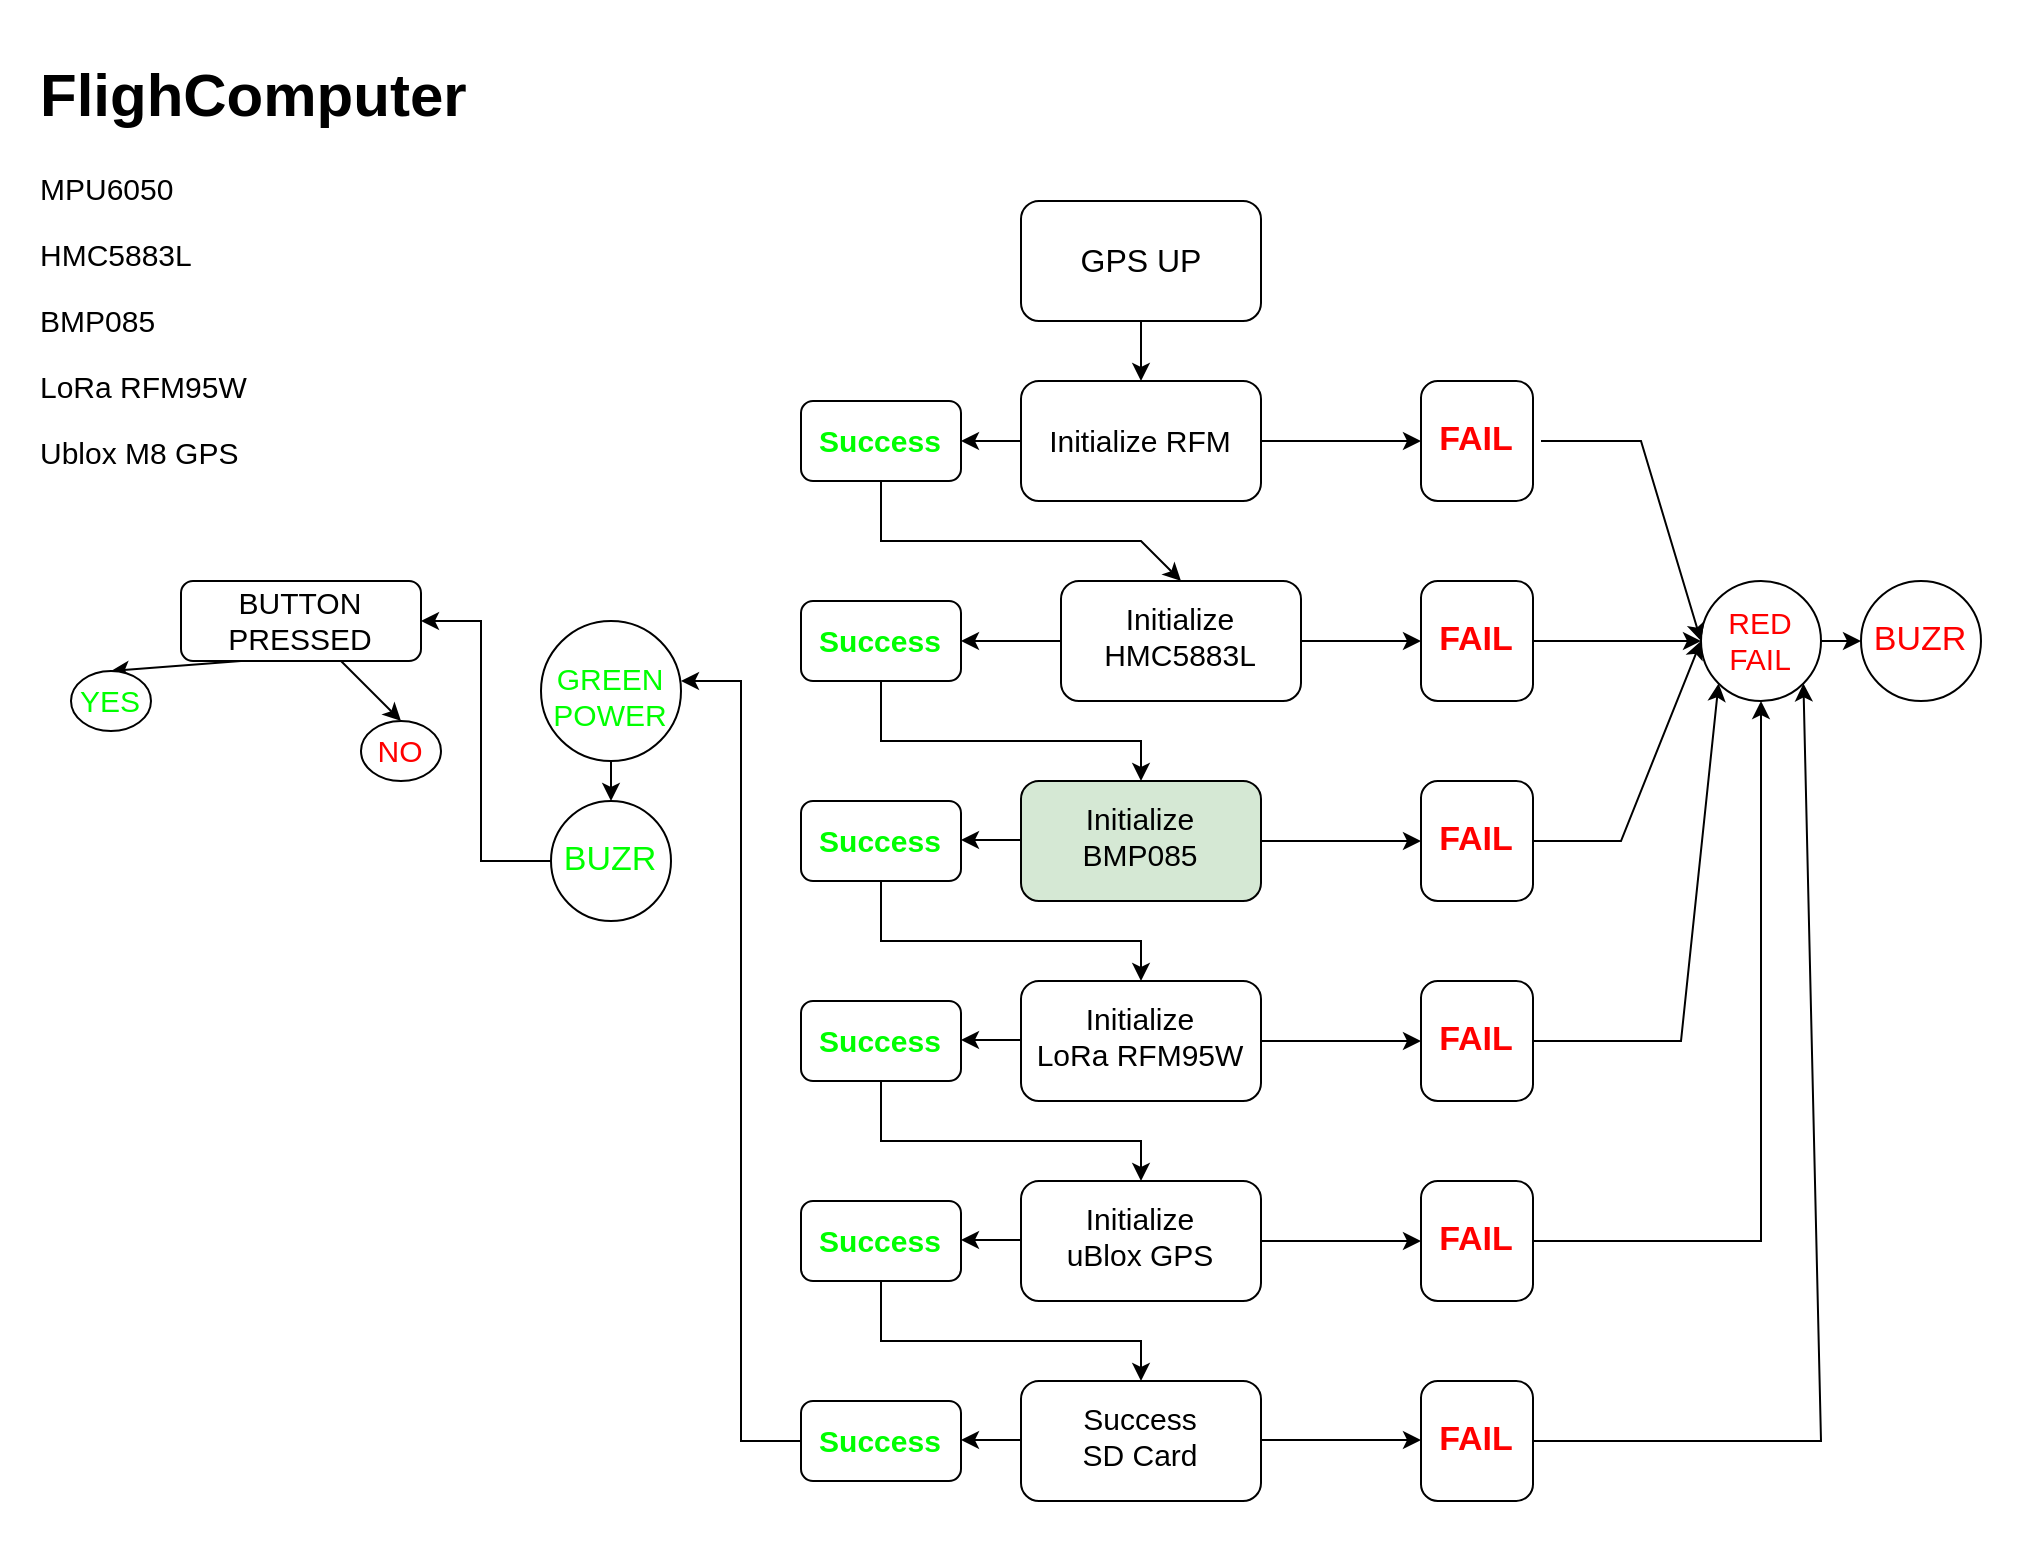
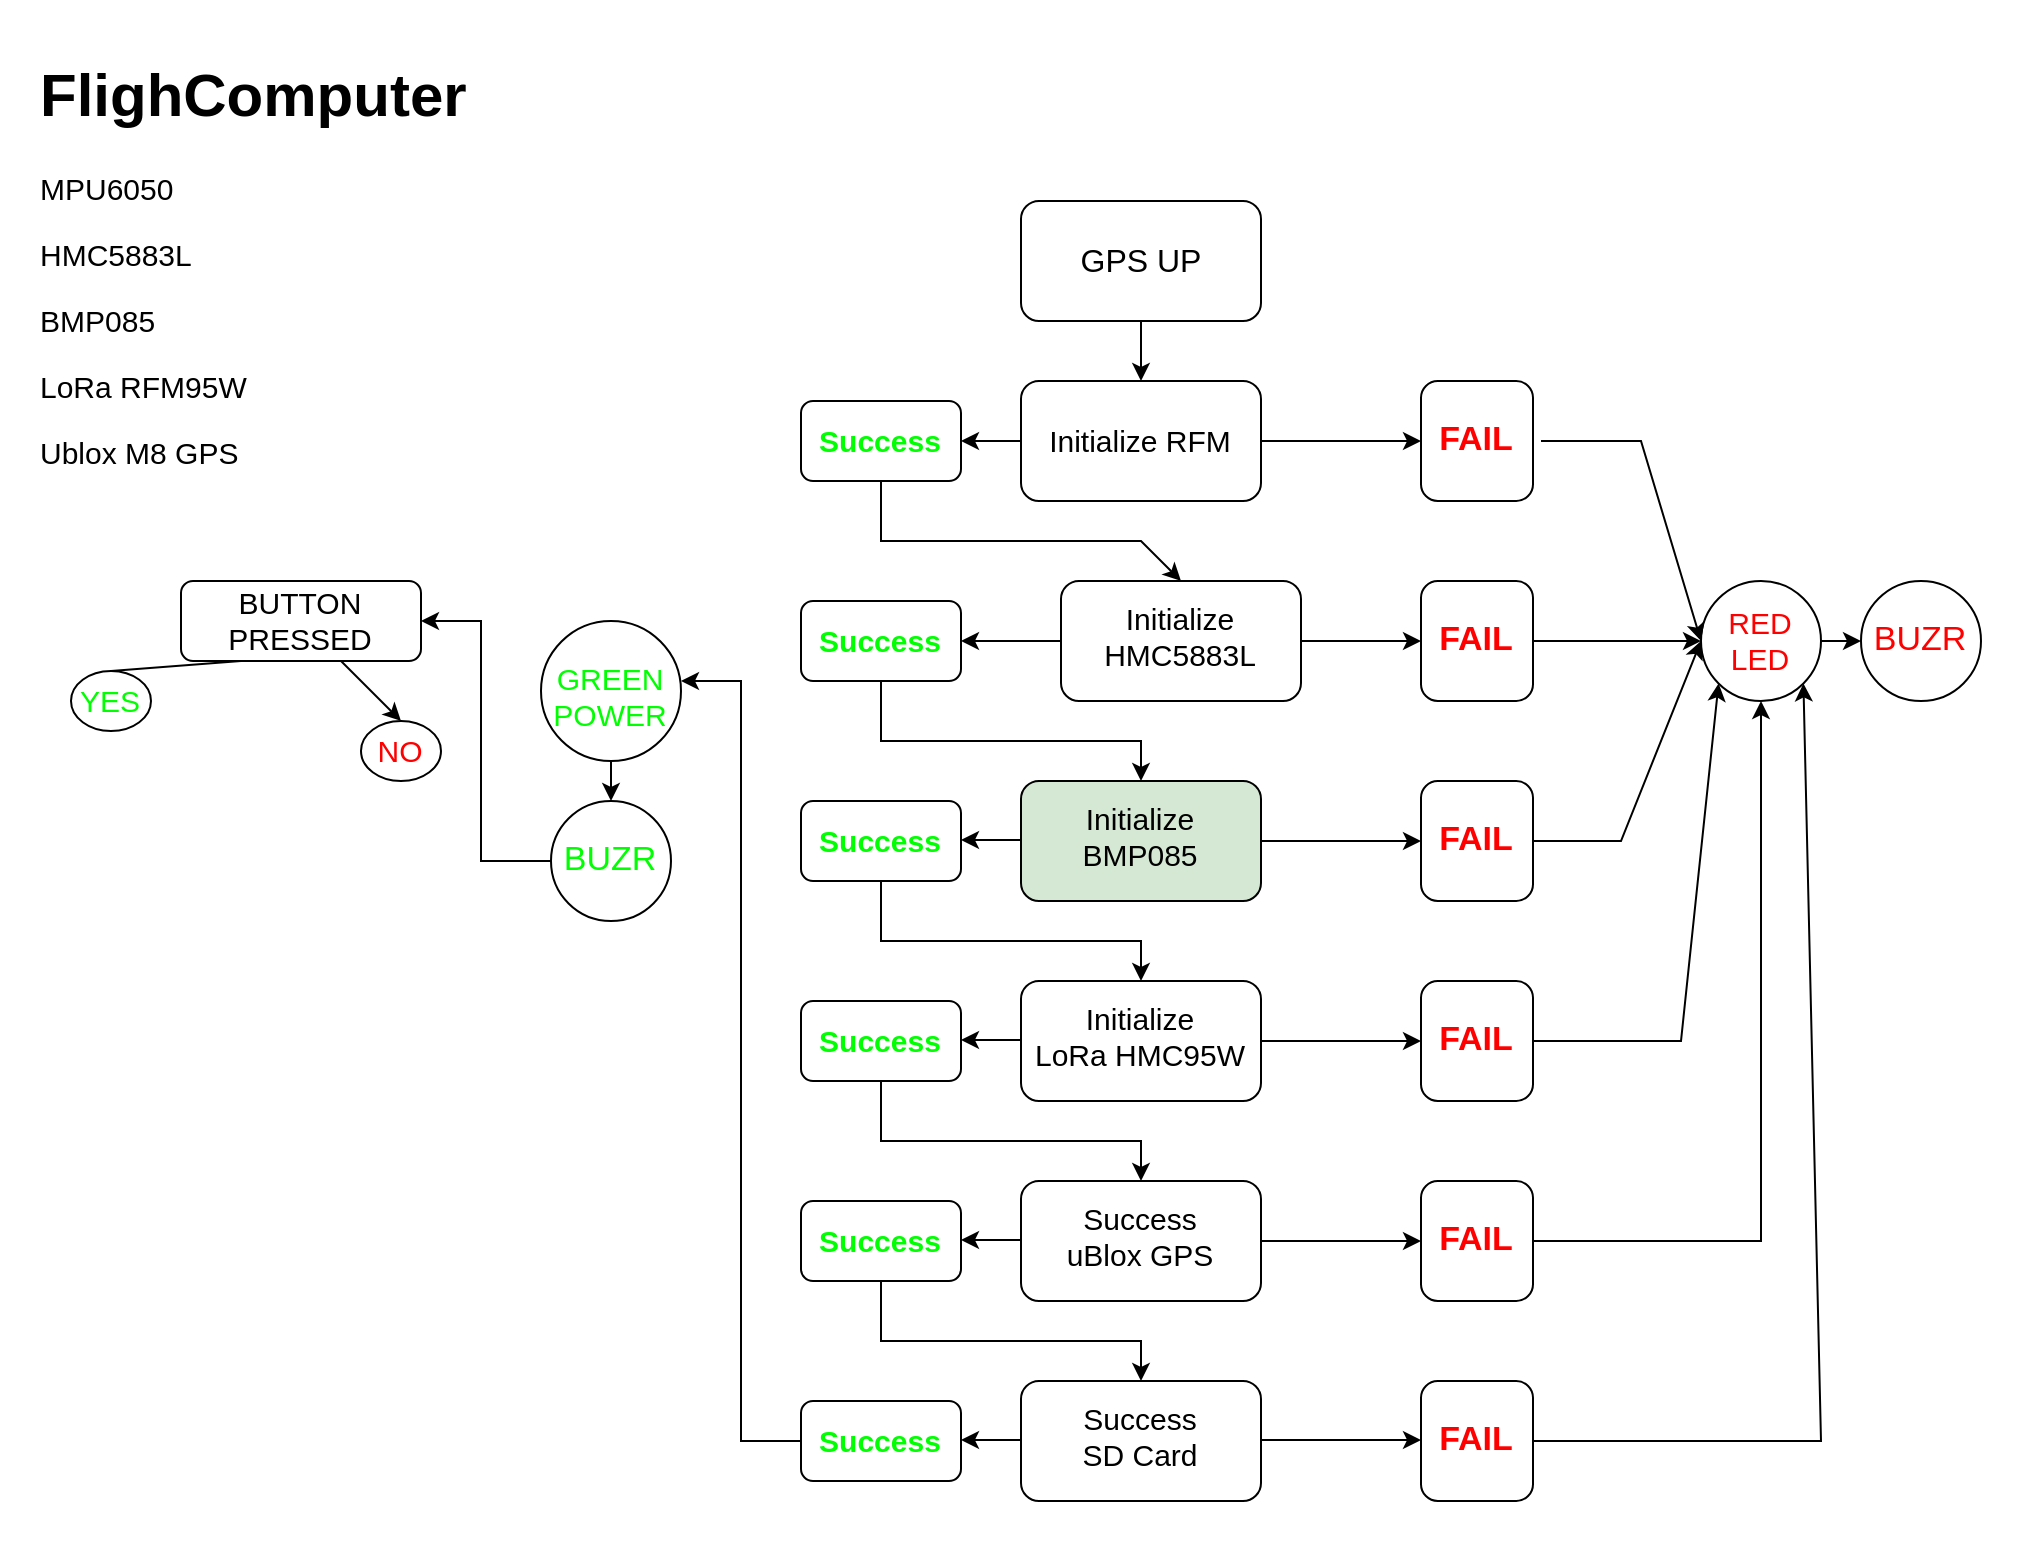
node "RED FAIL": label "RED FAIL" -> "RED LED"
edge "BUTTON PRESSED" -> "YES": arrowhead classic -> none
node "Initialize LoRa RFM95W": label "Initialize LoRa RFM95W" -> "Initialize LoRa HMC95W"
node "Initialize uBlox GPS": label "Initialize uBlox GPS" -> "Success uBlox GPS"
